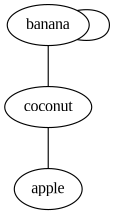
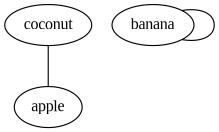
edge "banana" -- "coconut": removed
